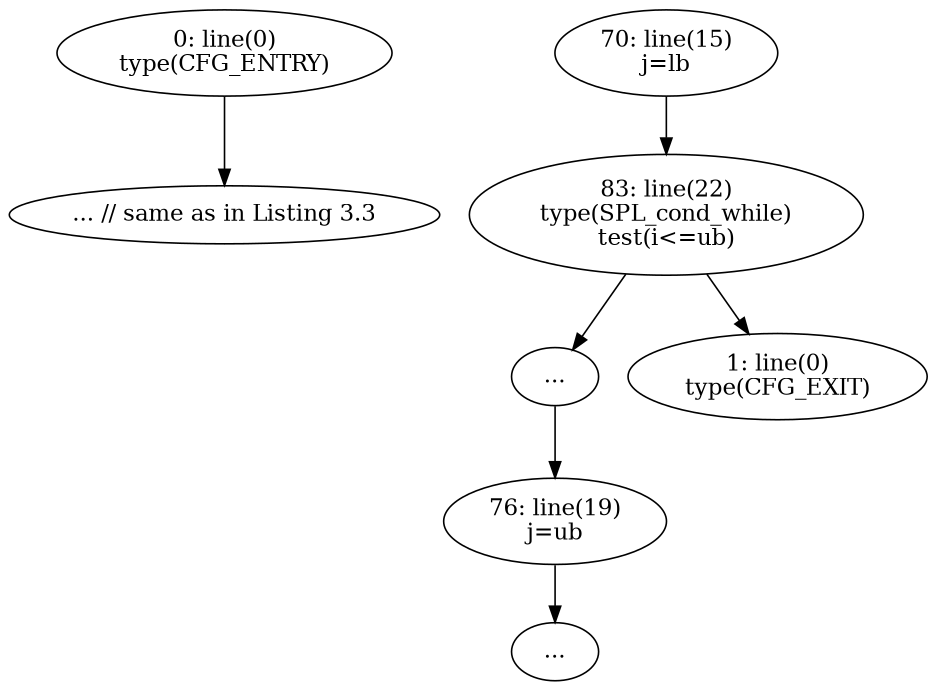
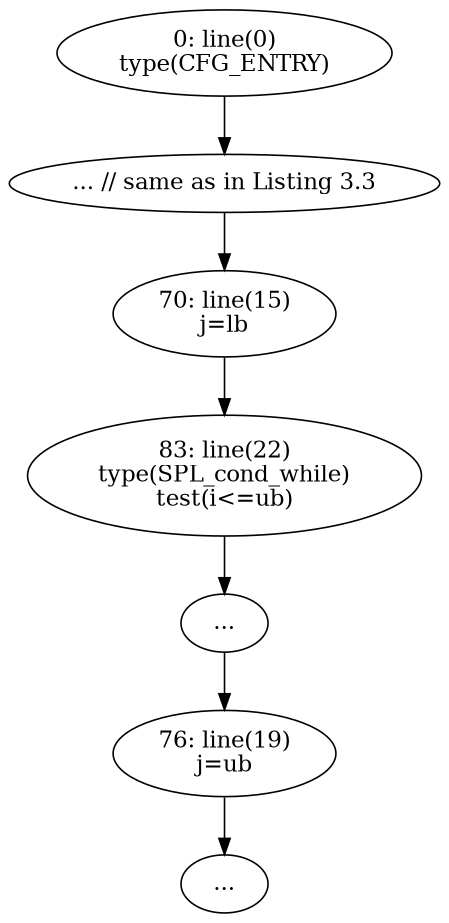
edge "... // same as in Listing 3.3" -> "70: line(15) j=lb": added
node "1: line(0) type(CFG_EXIT)": removed
